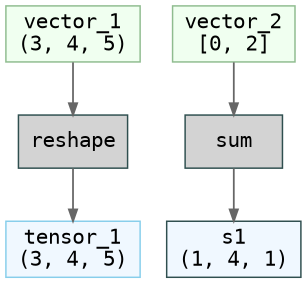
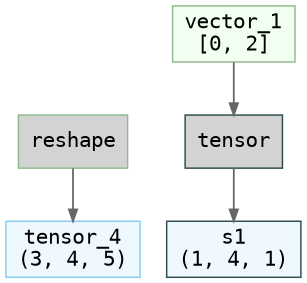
node "vector_1 (3, 4, 5)": removed
node "vector_2 [0, 2]": label "vector_2 [0, 2]" -> "vector_1 [0, 2]"
node "reshape": color darkslategray -> darkseagreen
node "sum": label "sum" -> "tensor"
node "tensor_1 (3, 4, 5)": label "tensor_1 (3, 4, 5)" -> "tensor_4 (3, 4, 5)"
